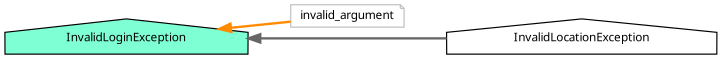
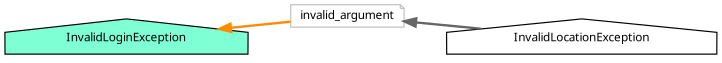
edge "InvalidLocationException" -> "InvalidLoginException": now "InvalidLocationException" -> "invalid_argument"
